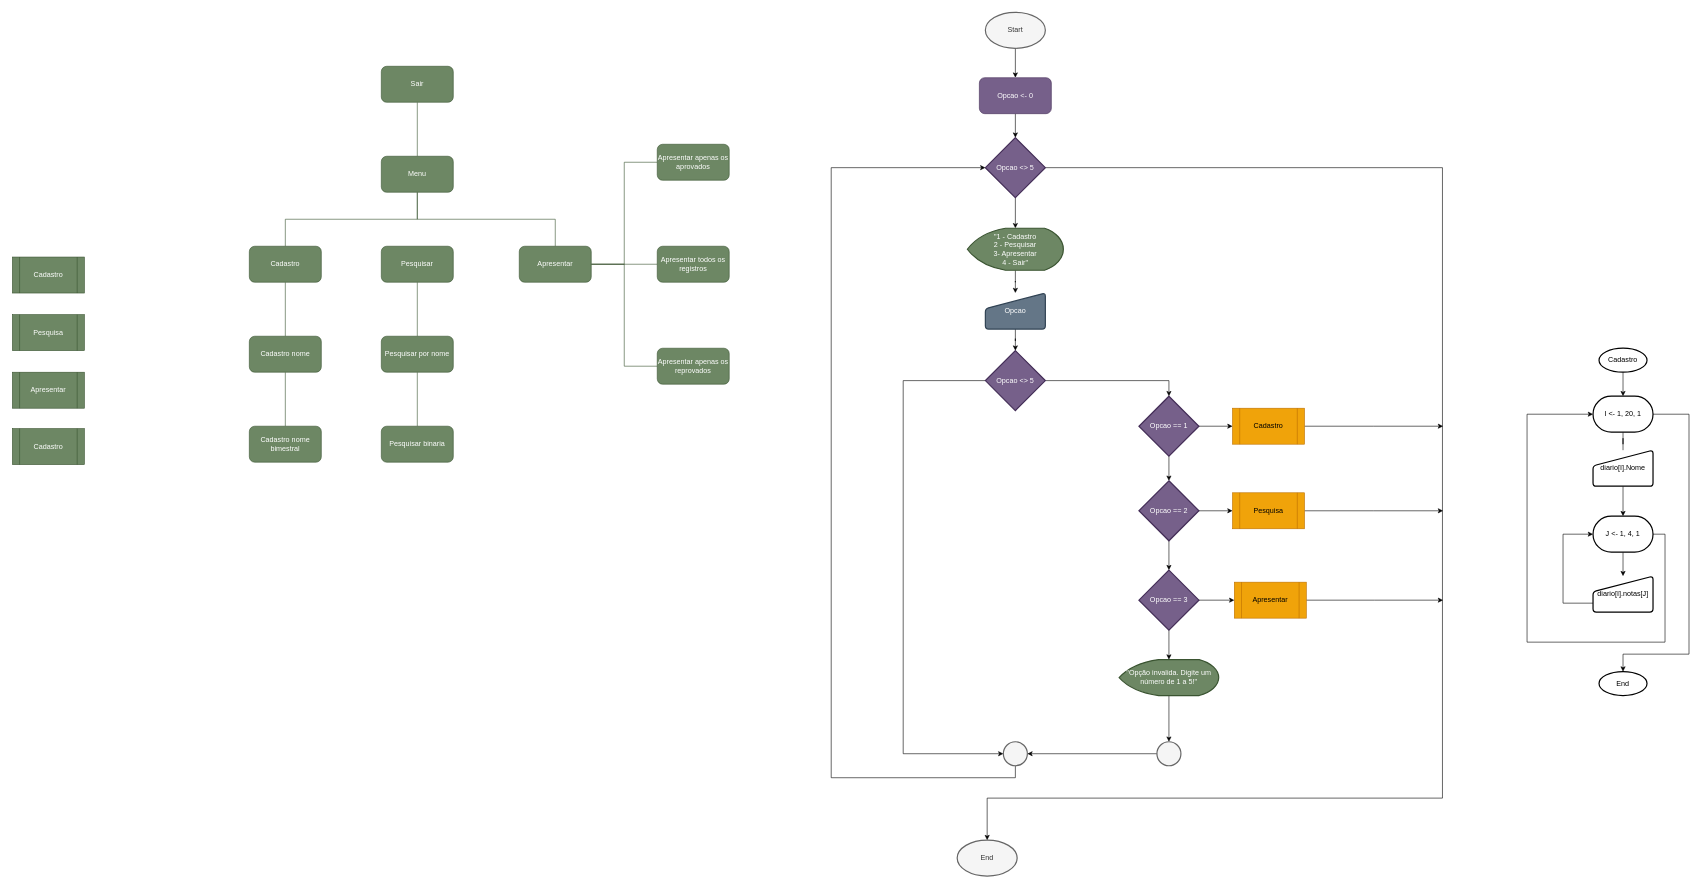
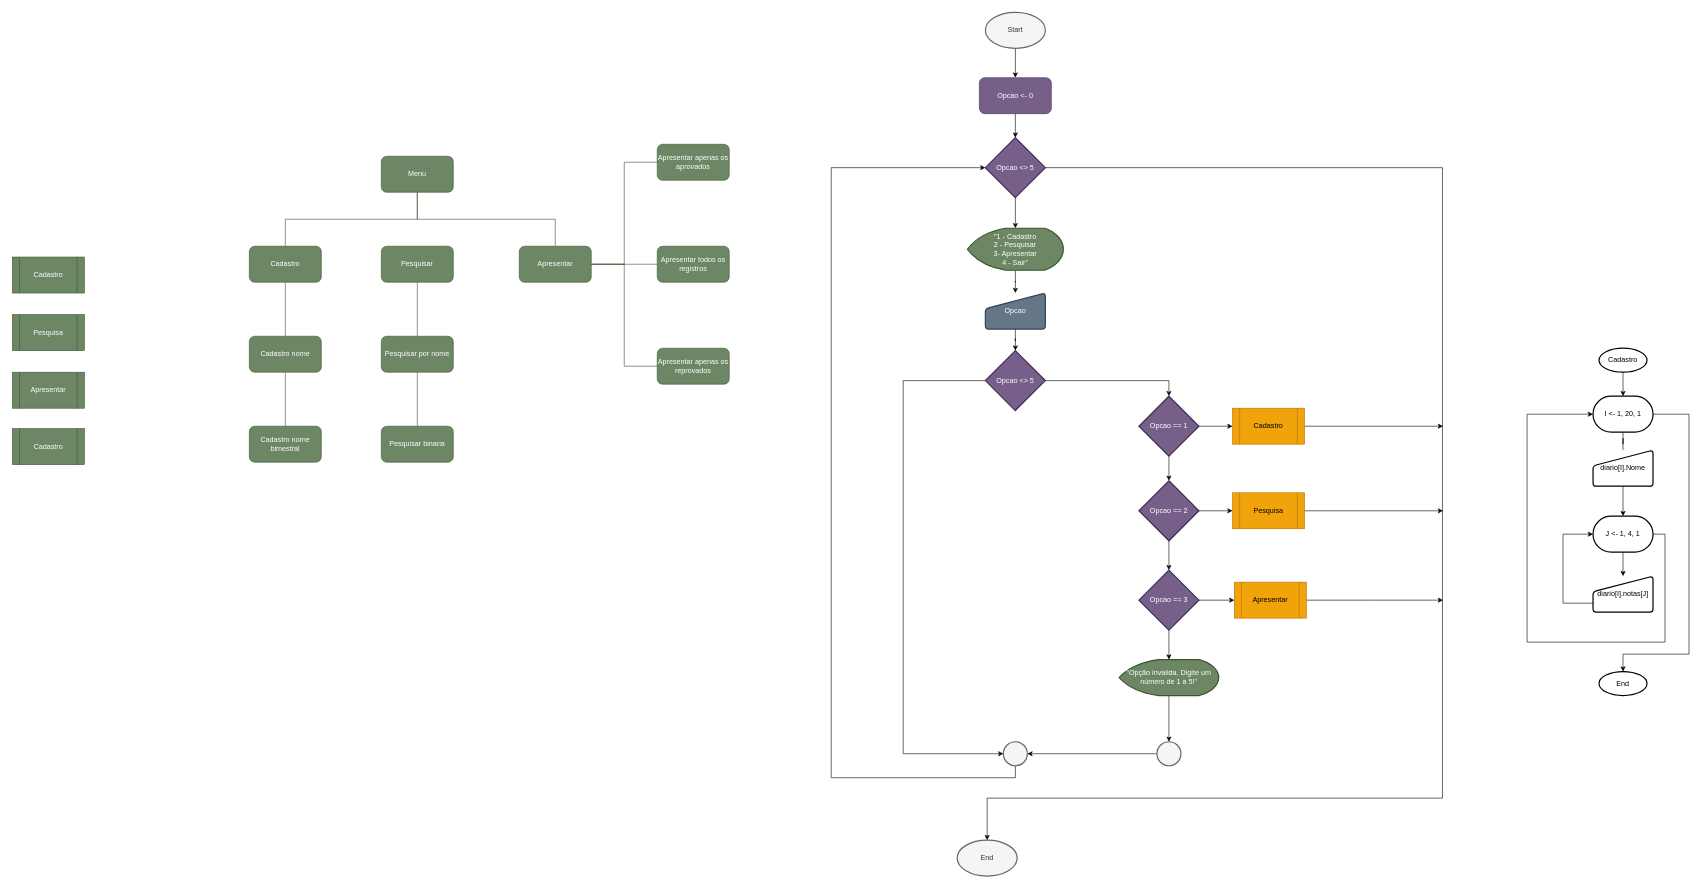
node "Sair": removed
edge "Sair" -- "Menu": removed
